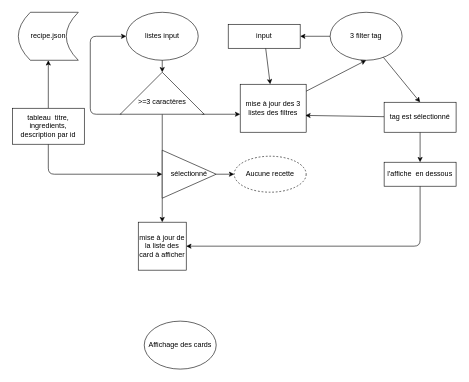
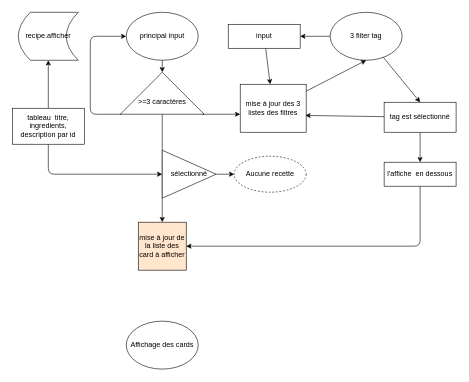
node "recipe.json": label "recipe.json" -> "recipe.afficher"
node "listes input": label "listes input" -> "principal input"
node "mise à jour de la liste des card à afficher": fillcolor #ffffff -> #ffe6cc
node "Affichage des cards": moved (180, 345) -> (162, 345)
